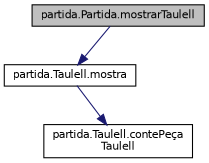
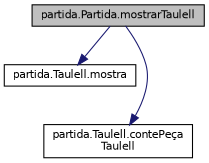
edge "partida.Taulell.mostra" -> "partida.Taulell.contePeça Taulell": now "partida.Partida.mostrarTaulell" -> "partida.Taulell.contePeça Taulell"
